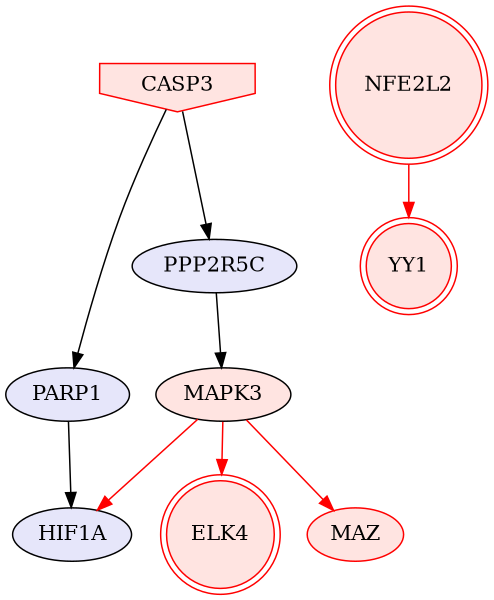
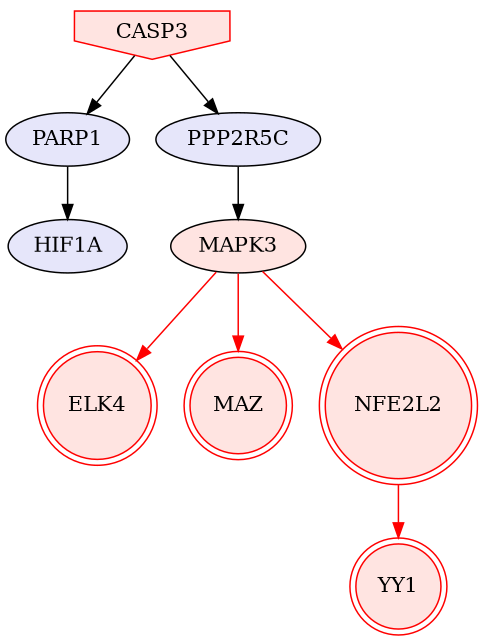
edge "MAPK3" -> "HIF1A": now "MAPK3" -> "NFE2L2"
node "MAZ": shape ellipse -> doublecircle
